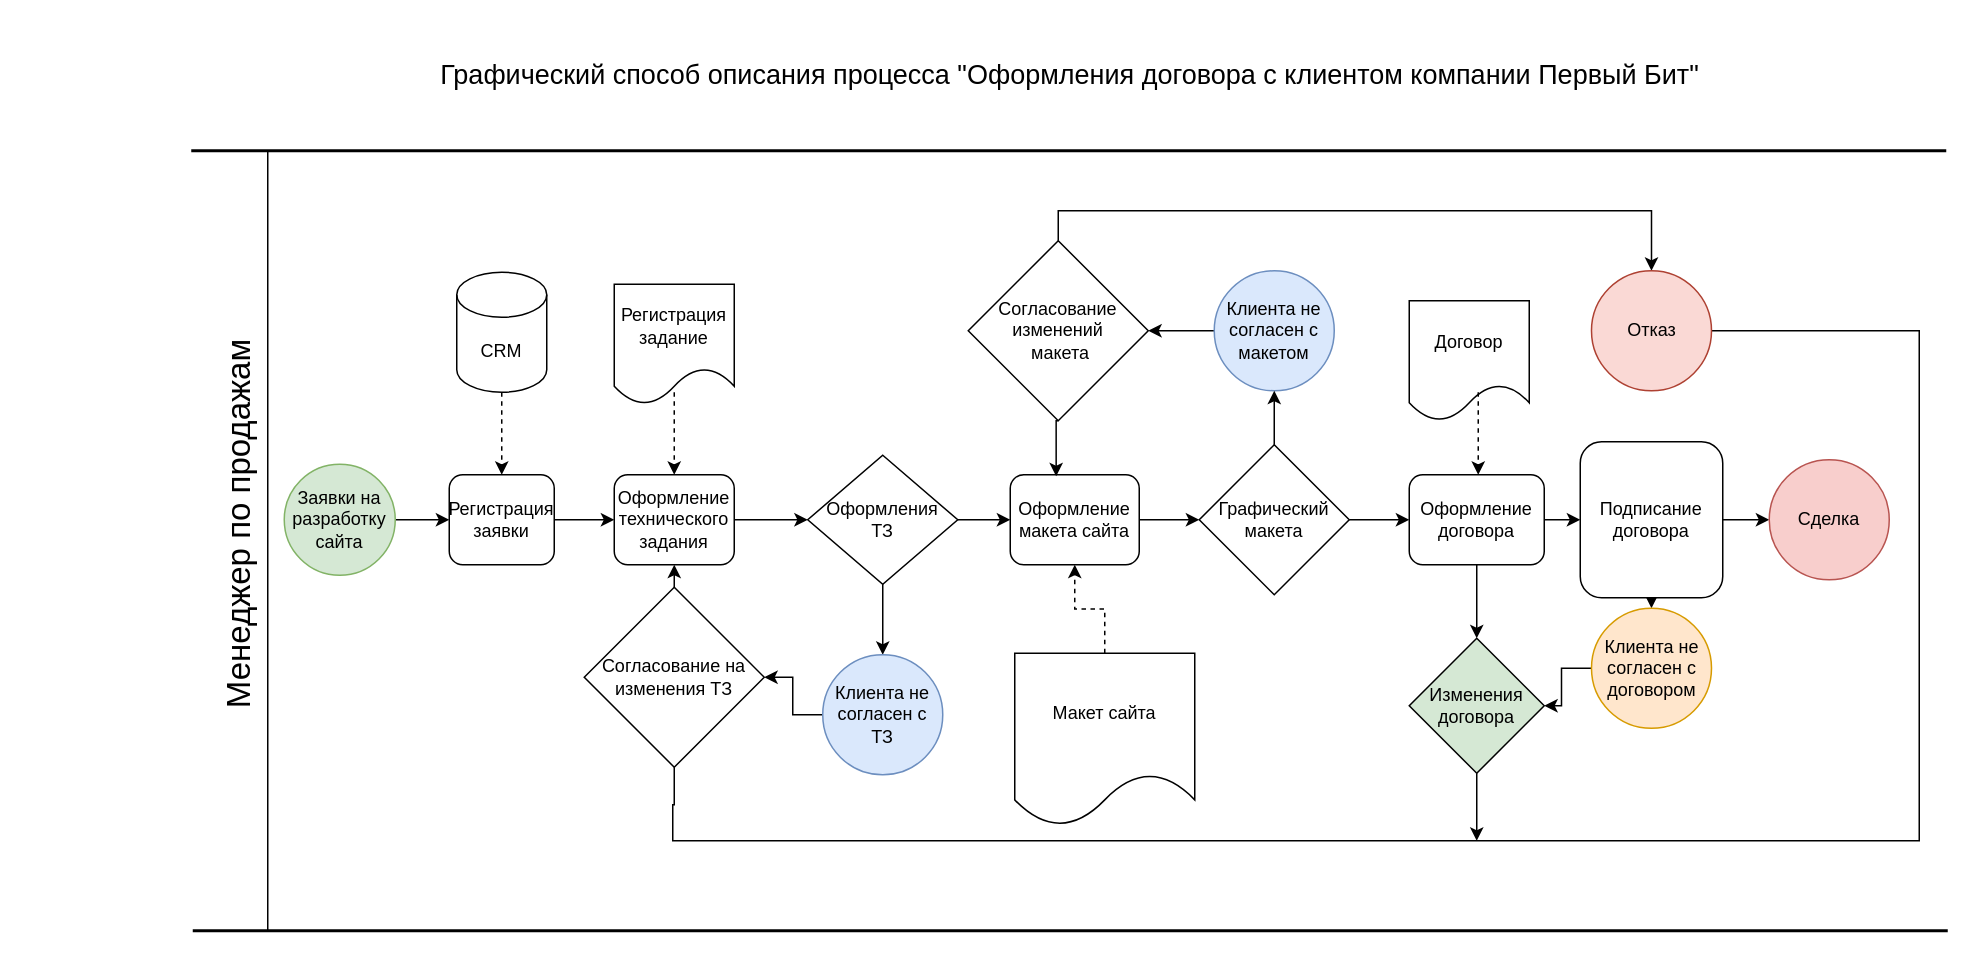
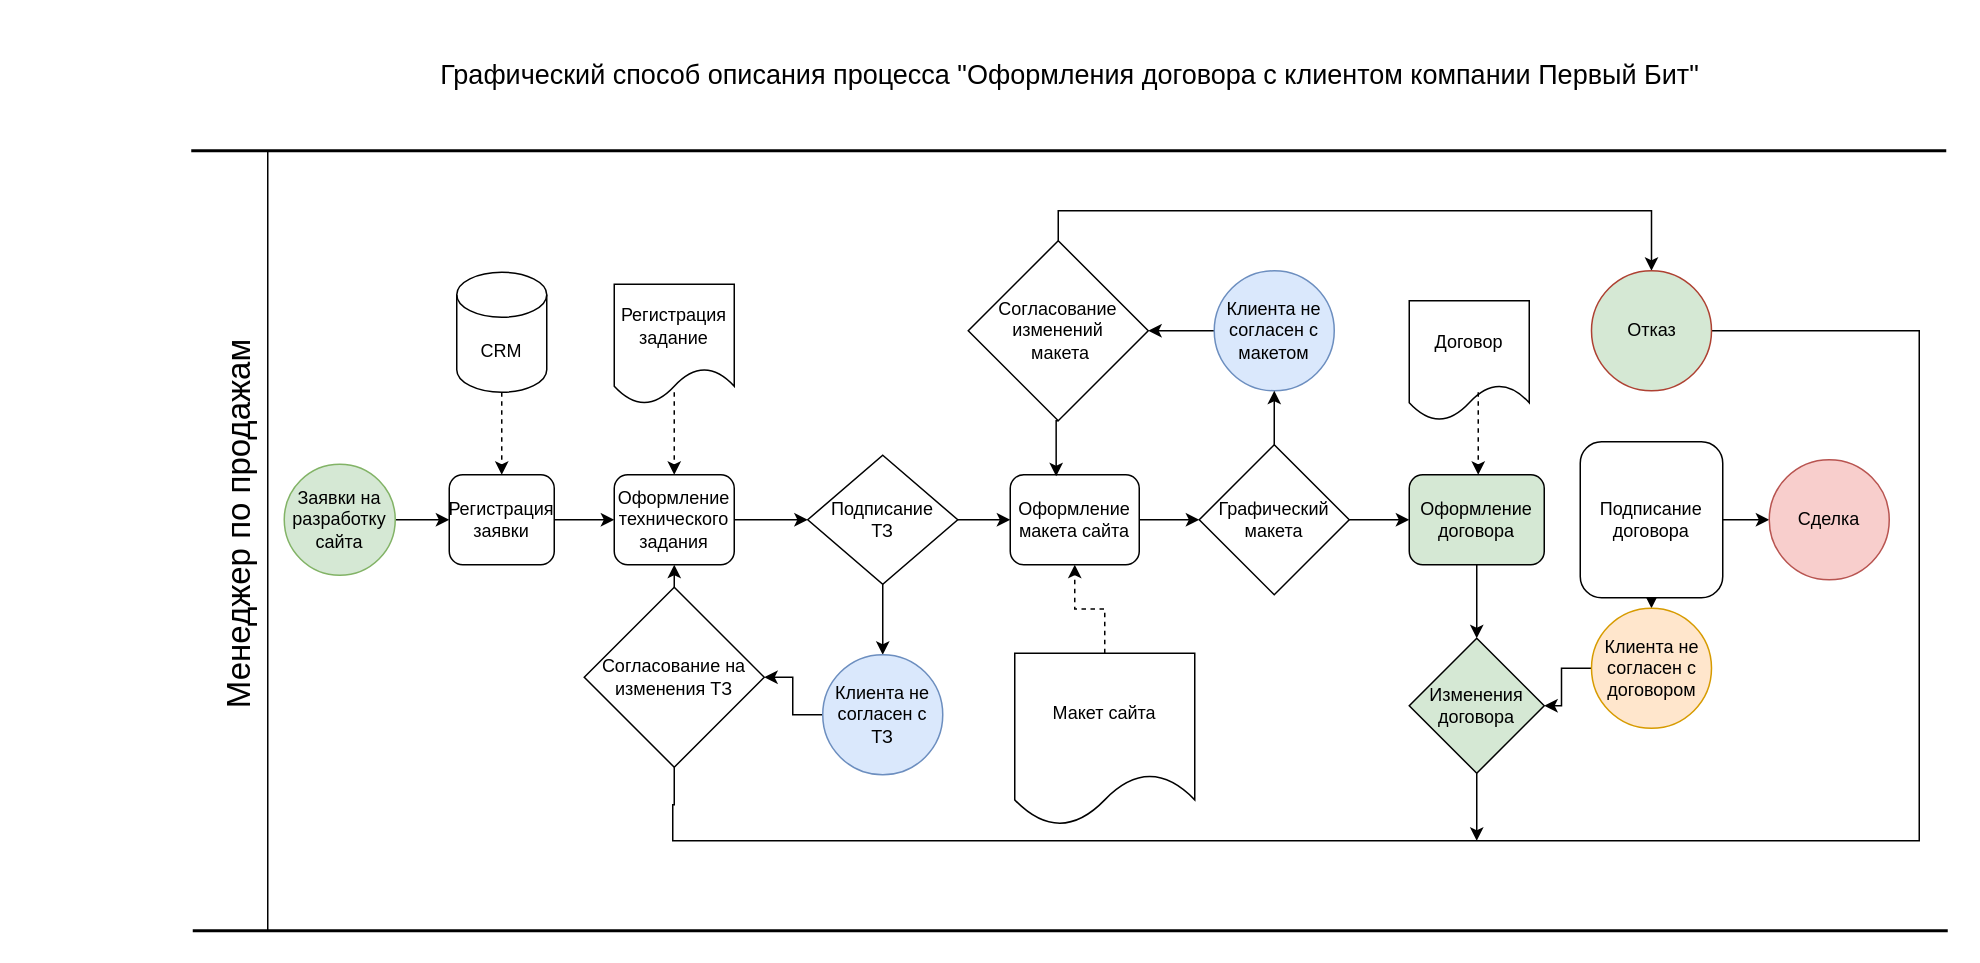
node "Отказ": fillcolor #fad9d5 -> #d5e8d4
node "Оформления ТЗ": label "Оформления ТЗ" -> "Подписание ТЗ"
node "Оформление договора": fillcolor #ffffff -> #d5e8d4
edge "Оформление договора" -> "Подписание договора": removed
